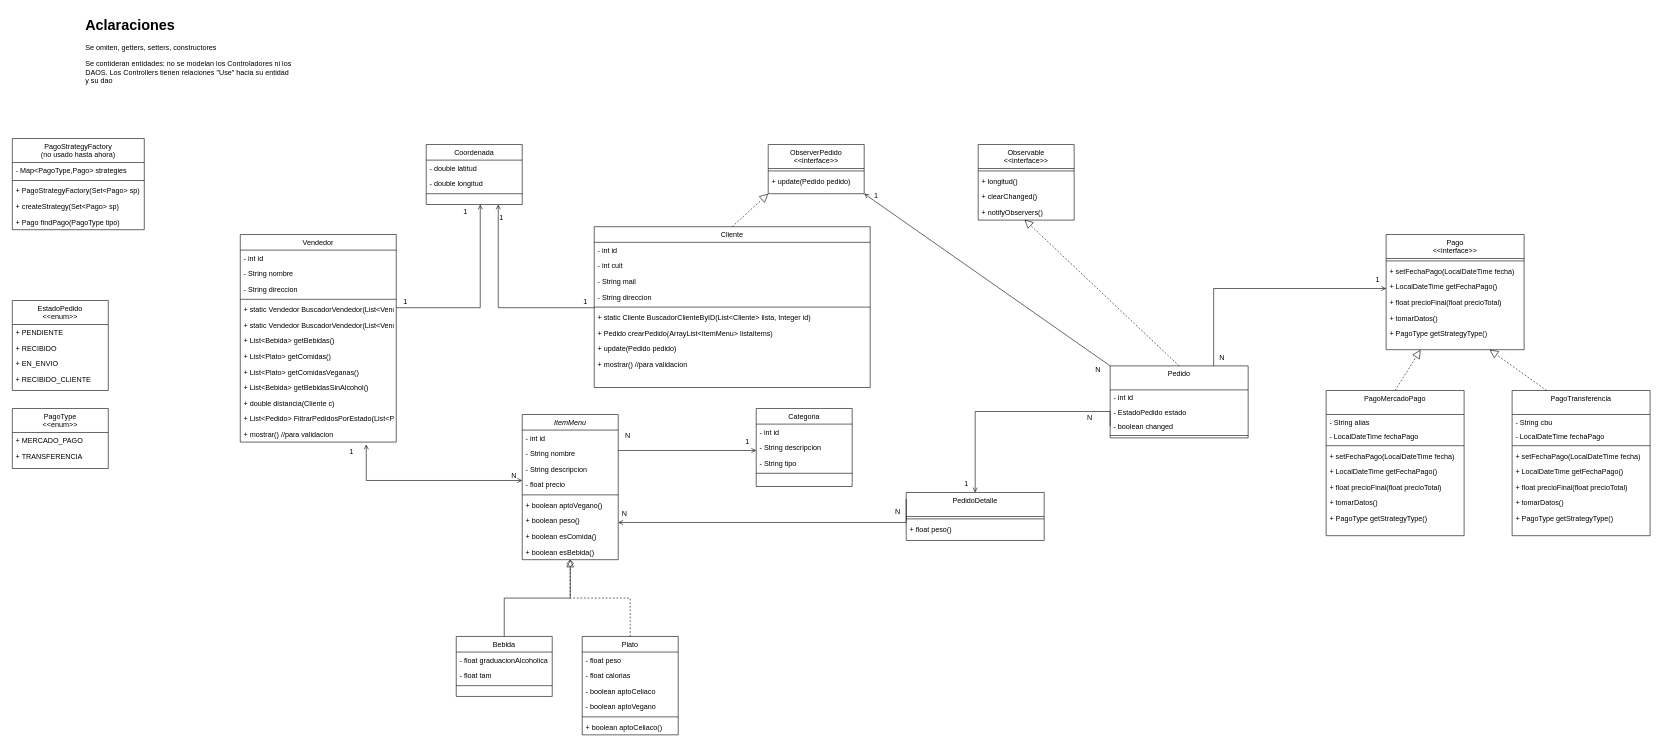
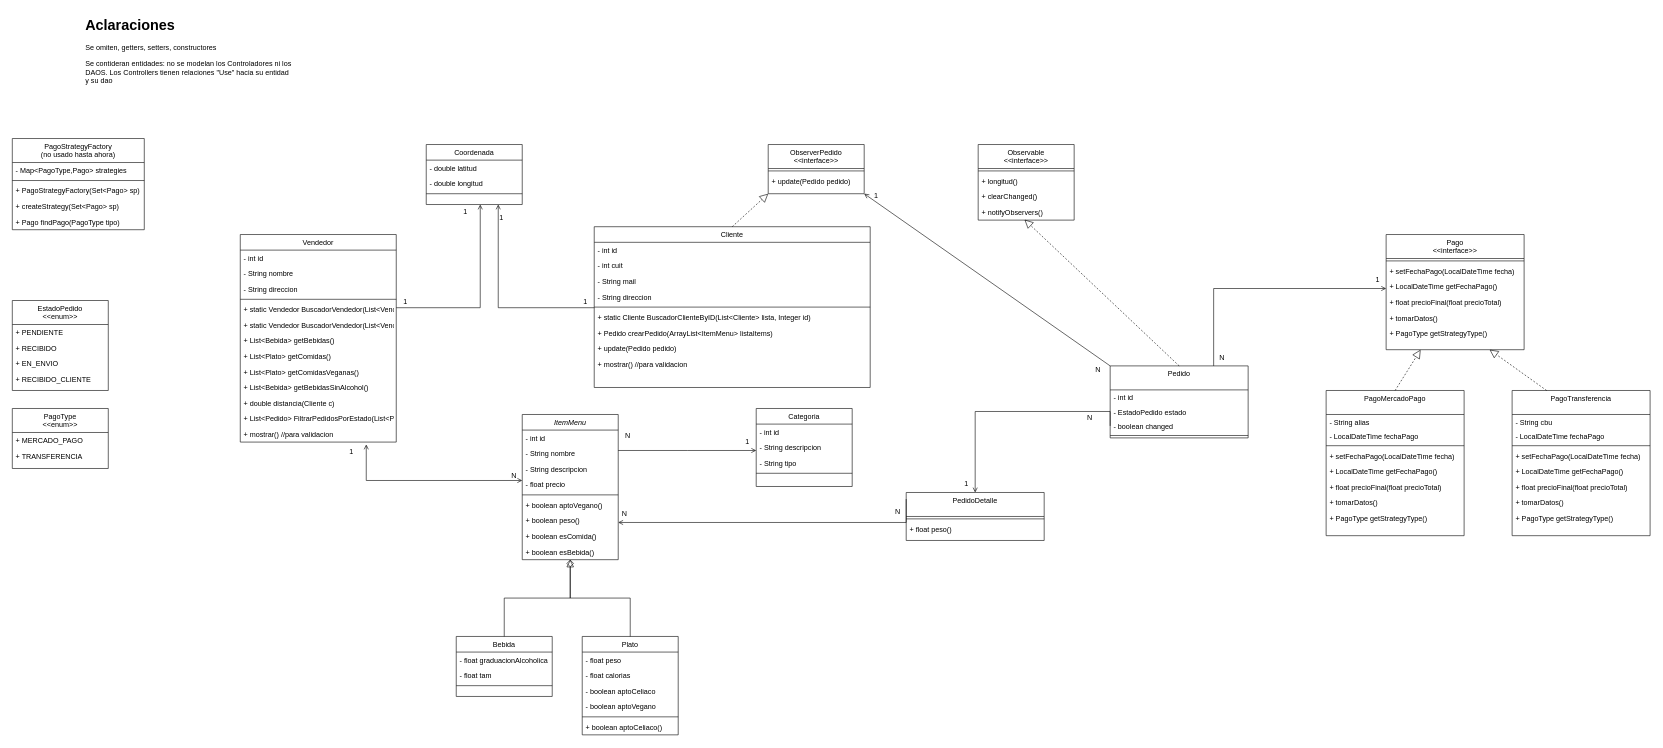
edge "Plato" -> "ItemMenu": style dashed -> solid
